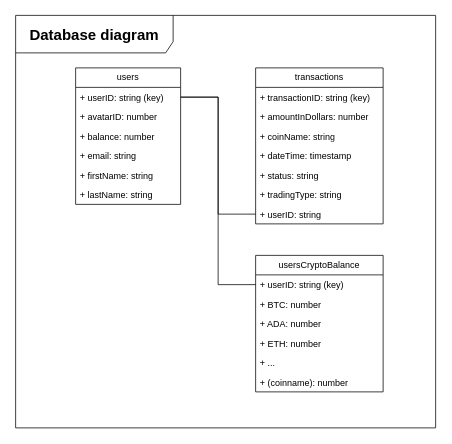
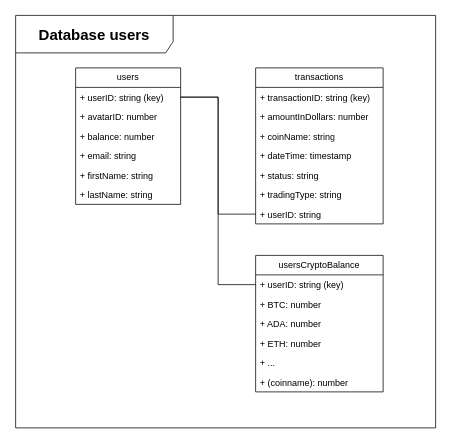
node "Database diagram": label "Database diagram" -> "Database users"
